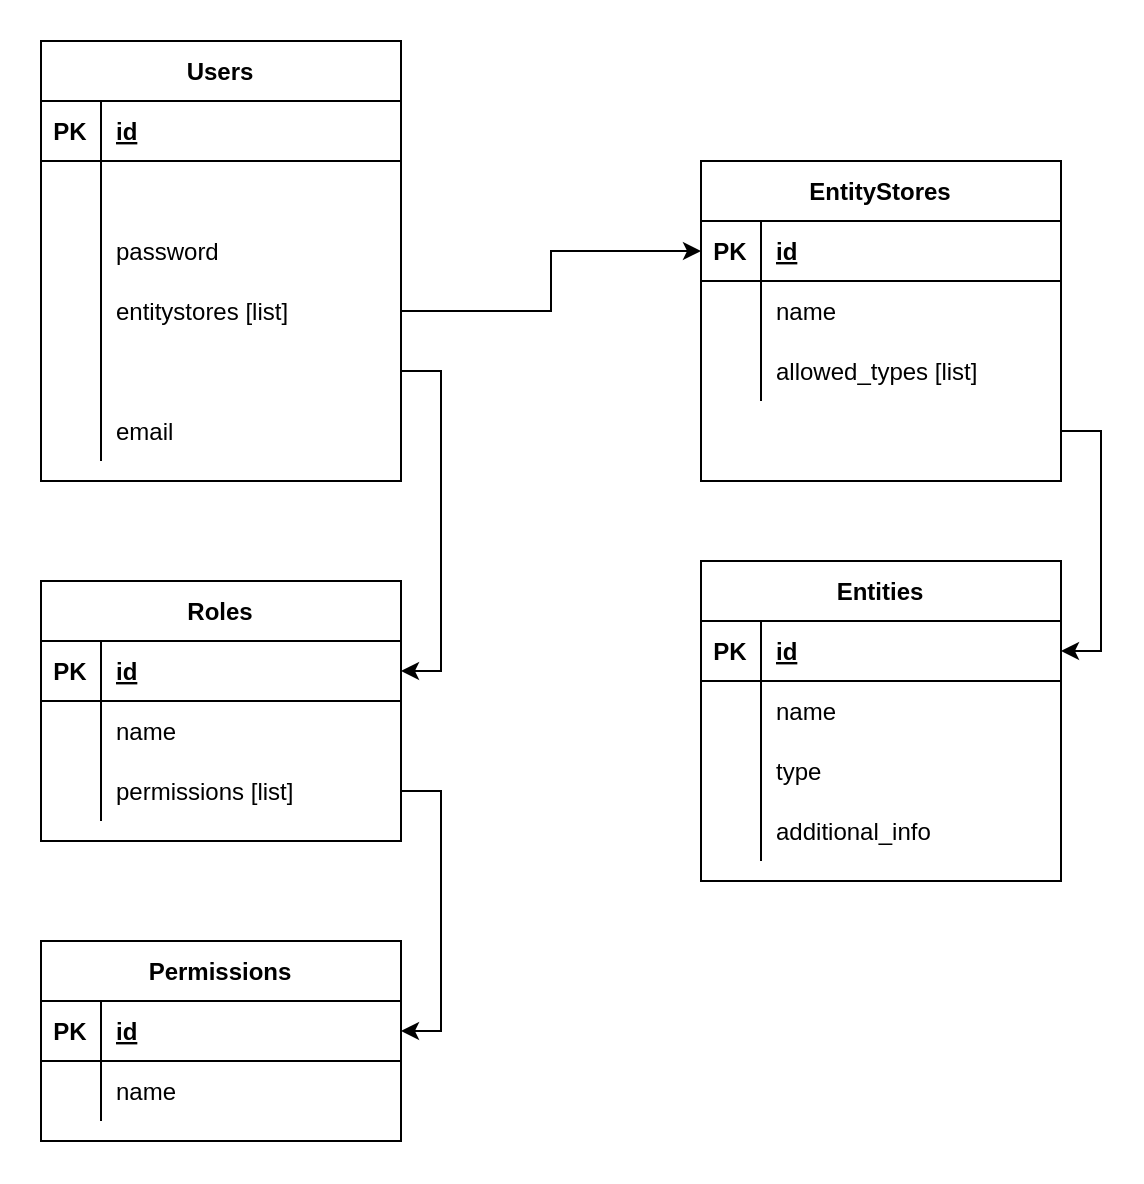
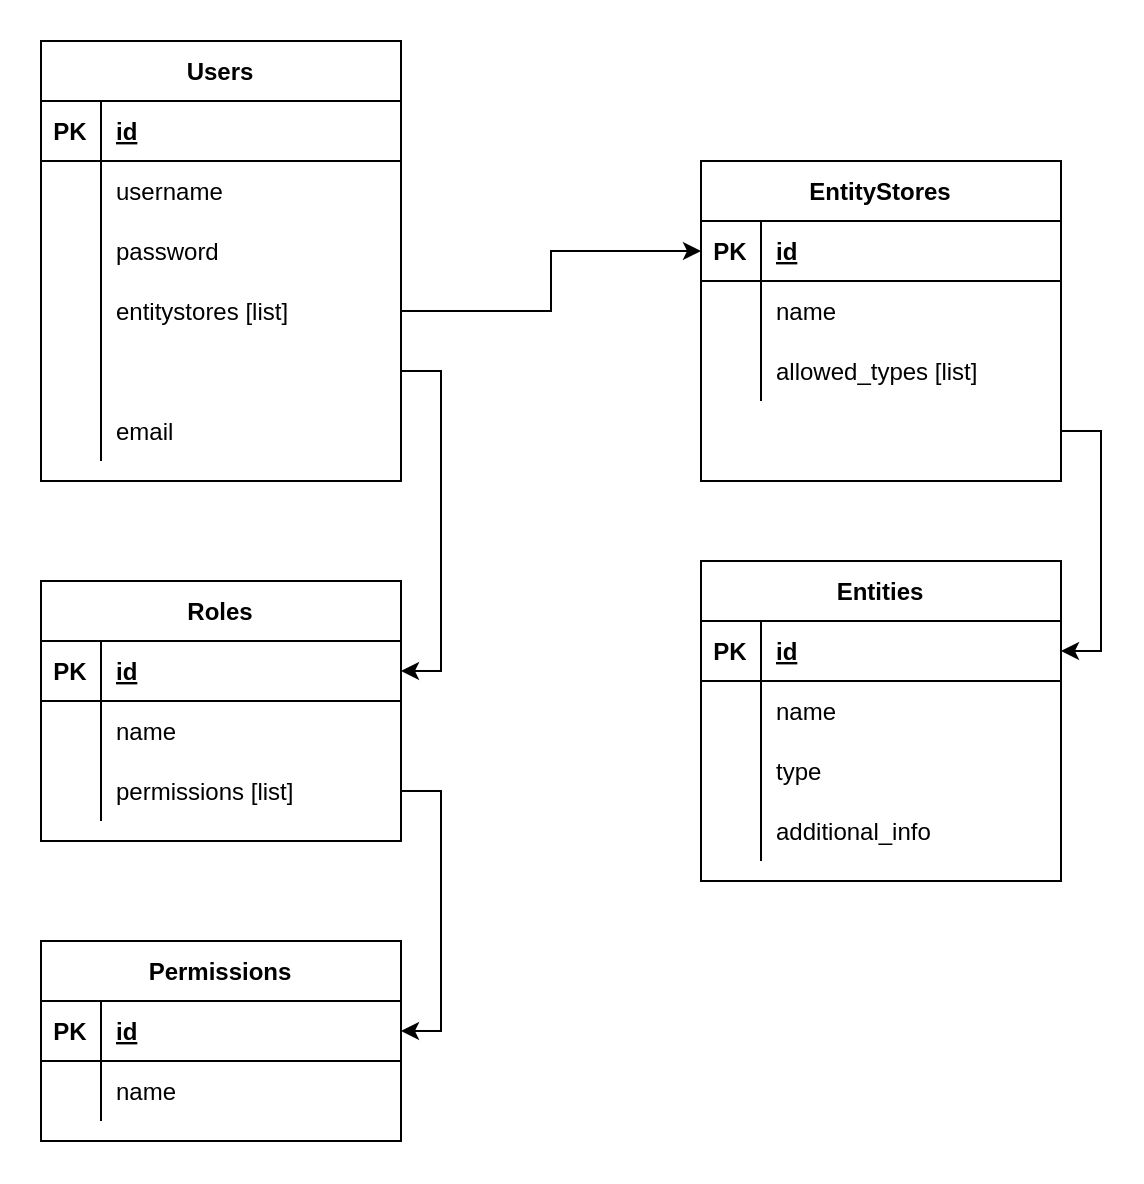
node "username": added
